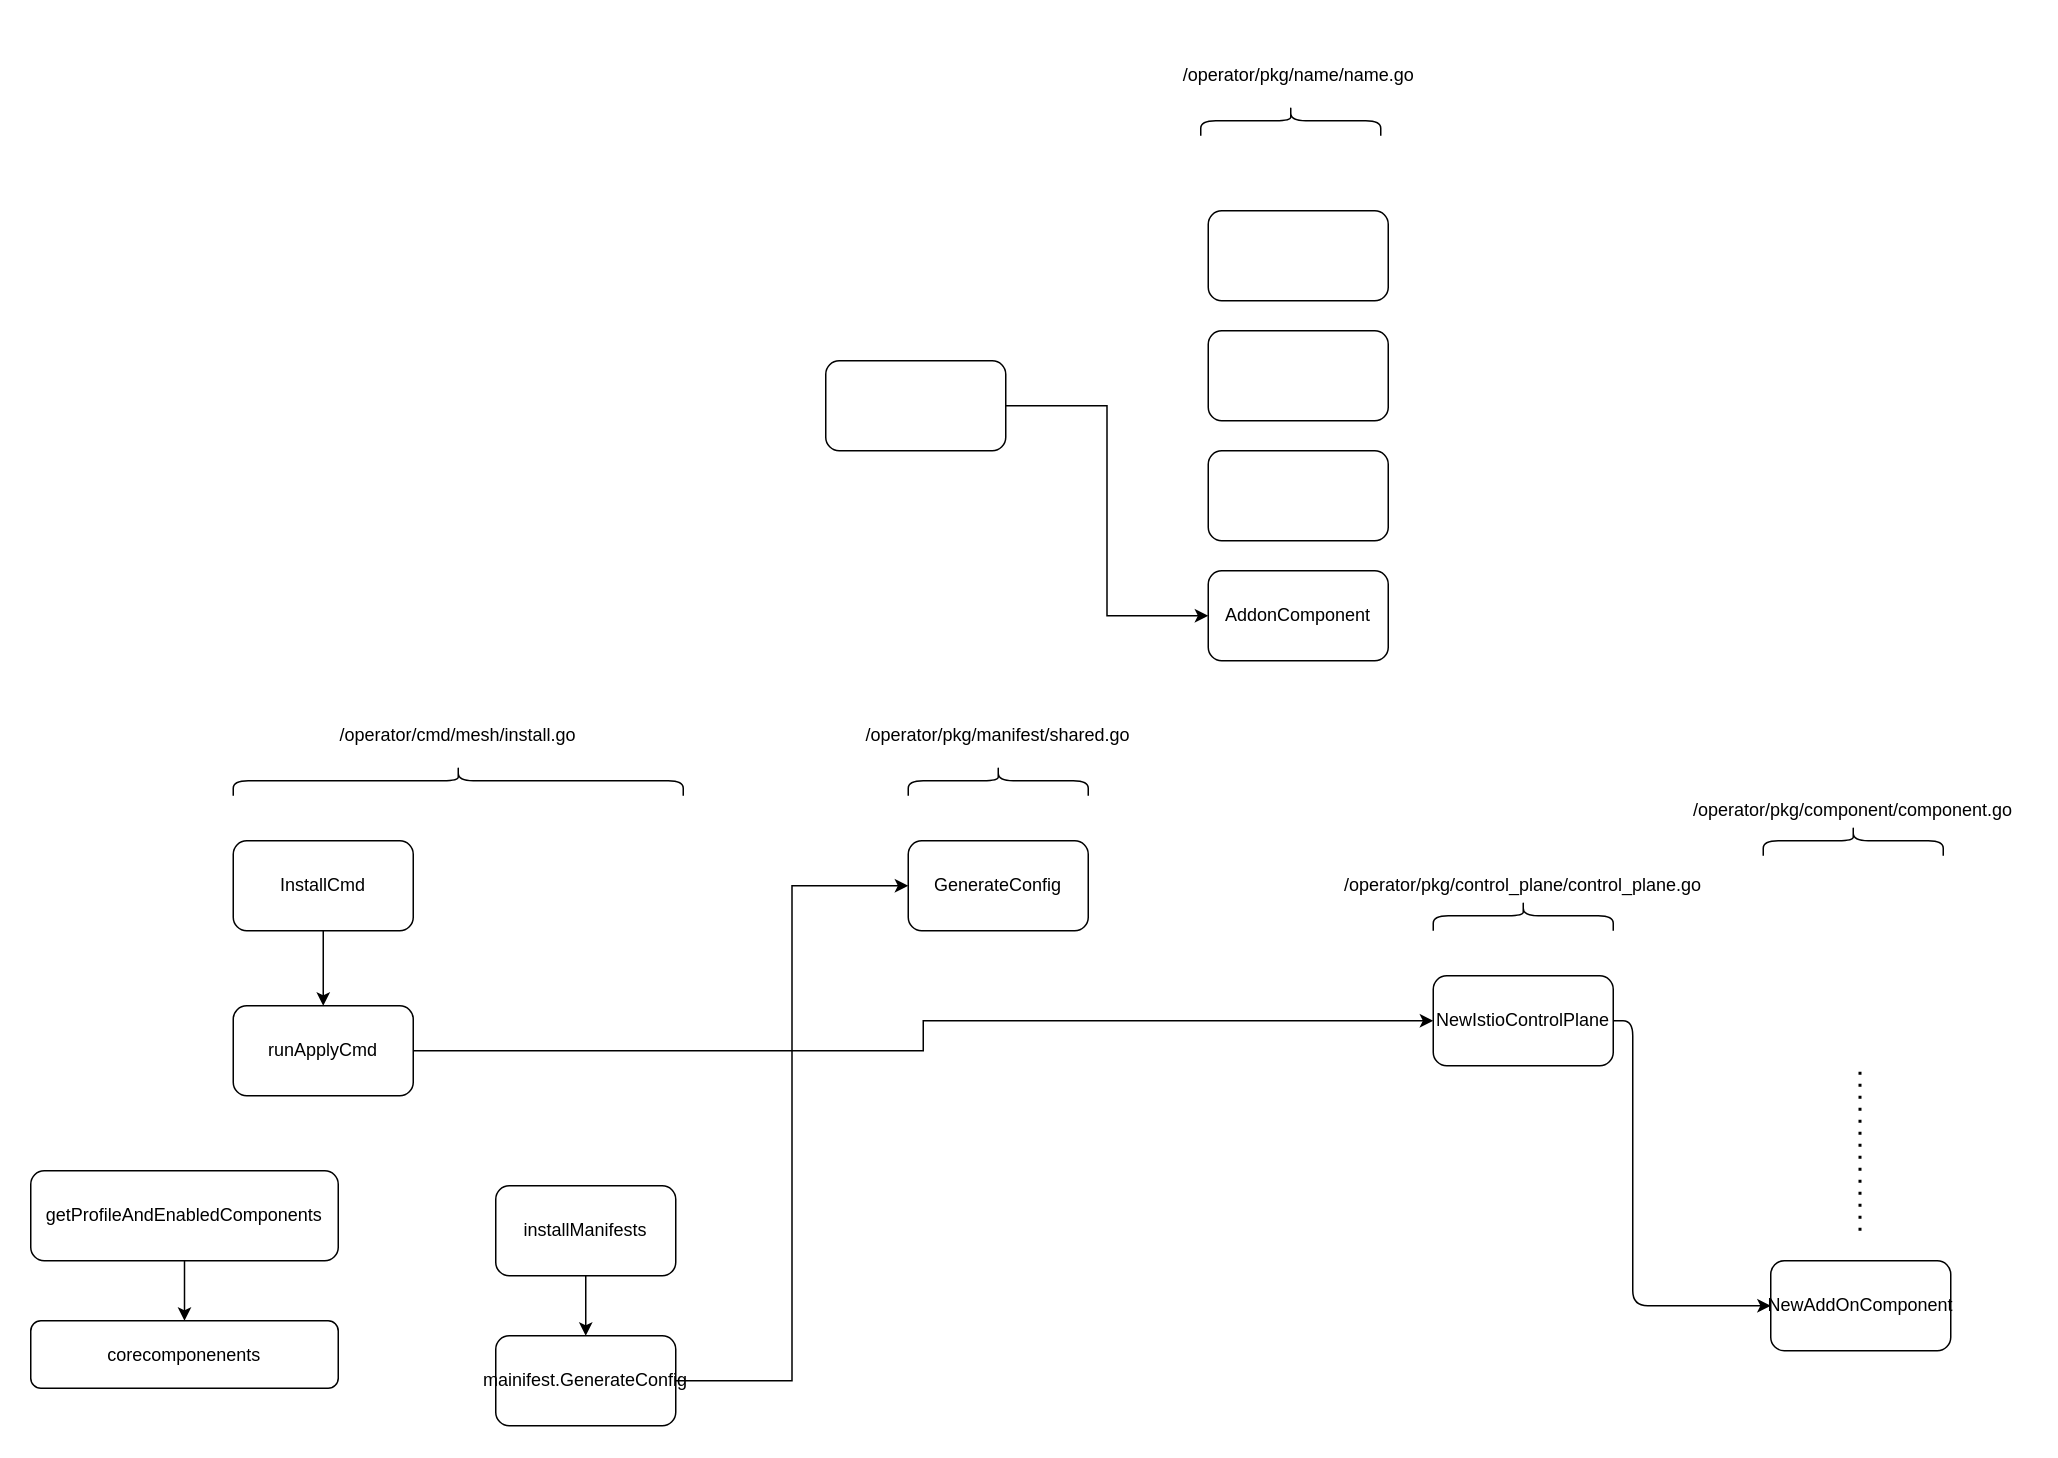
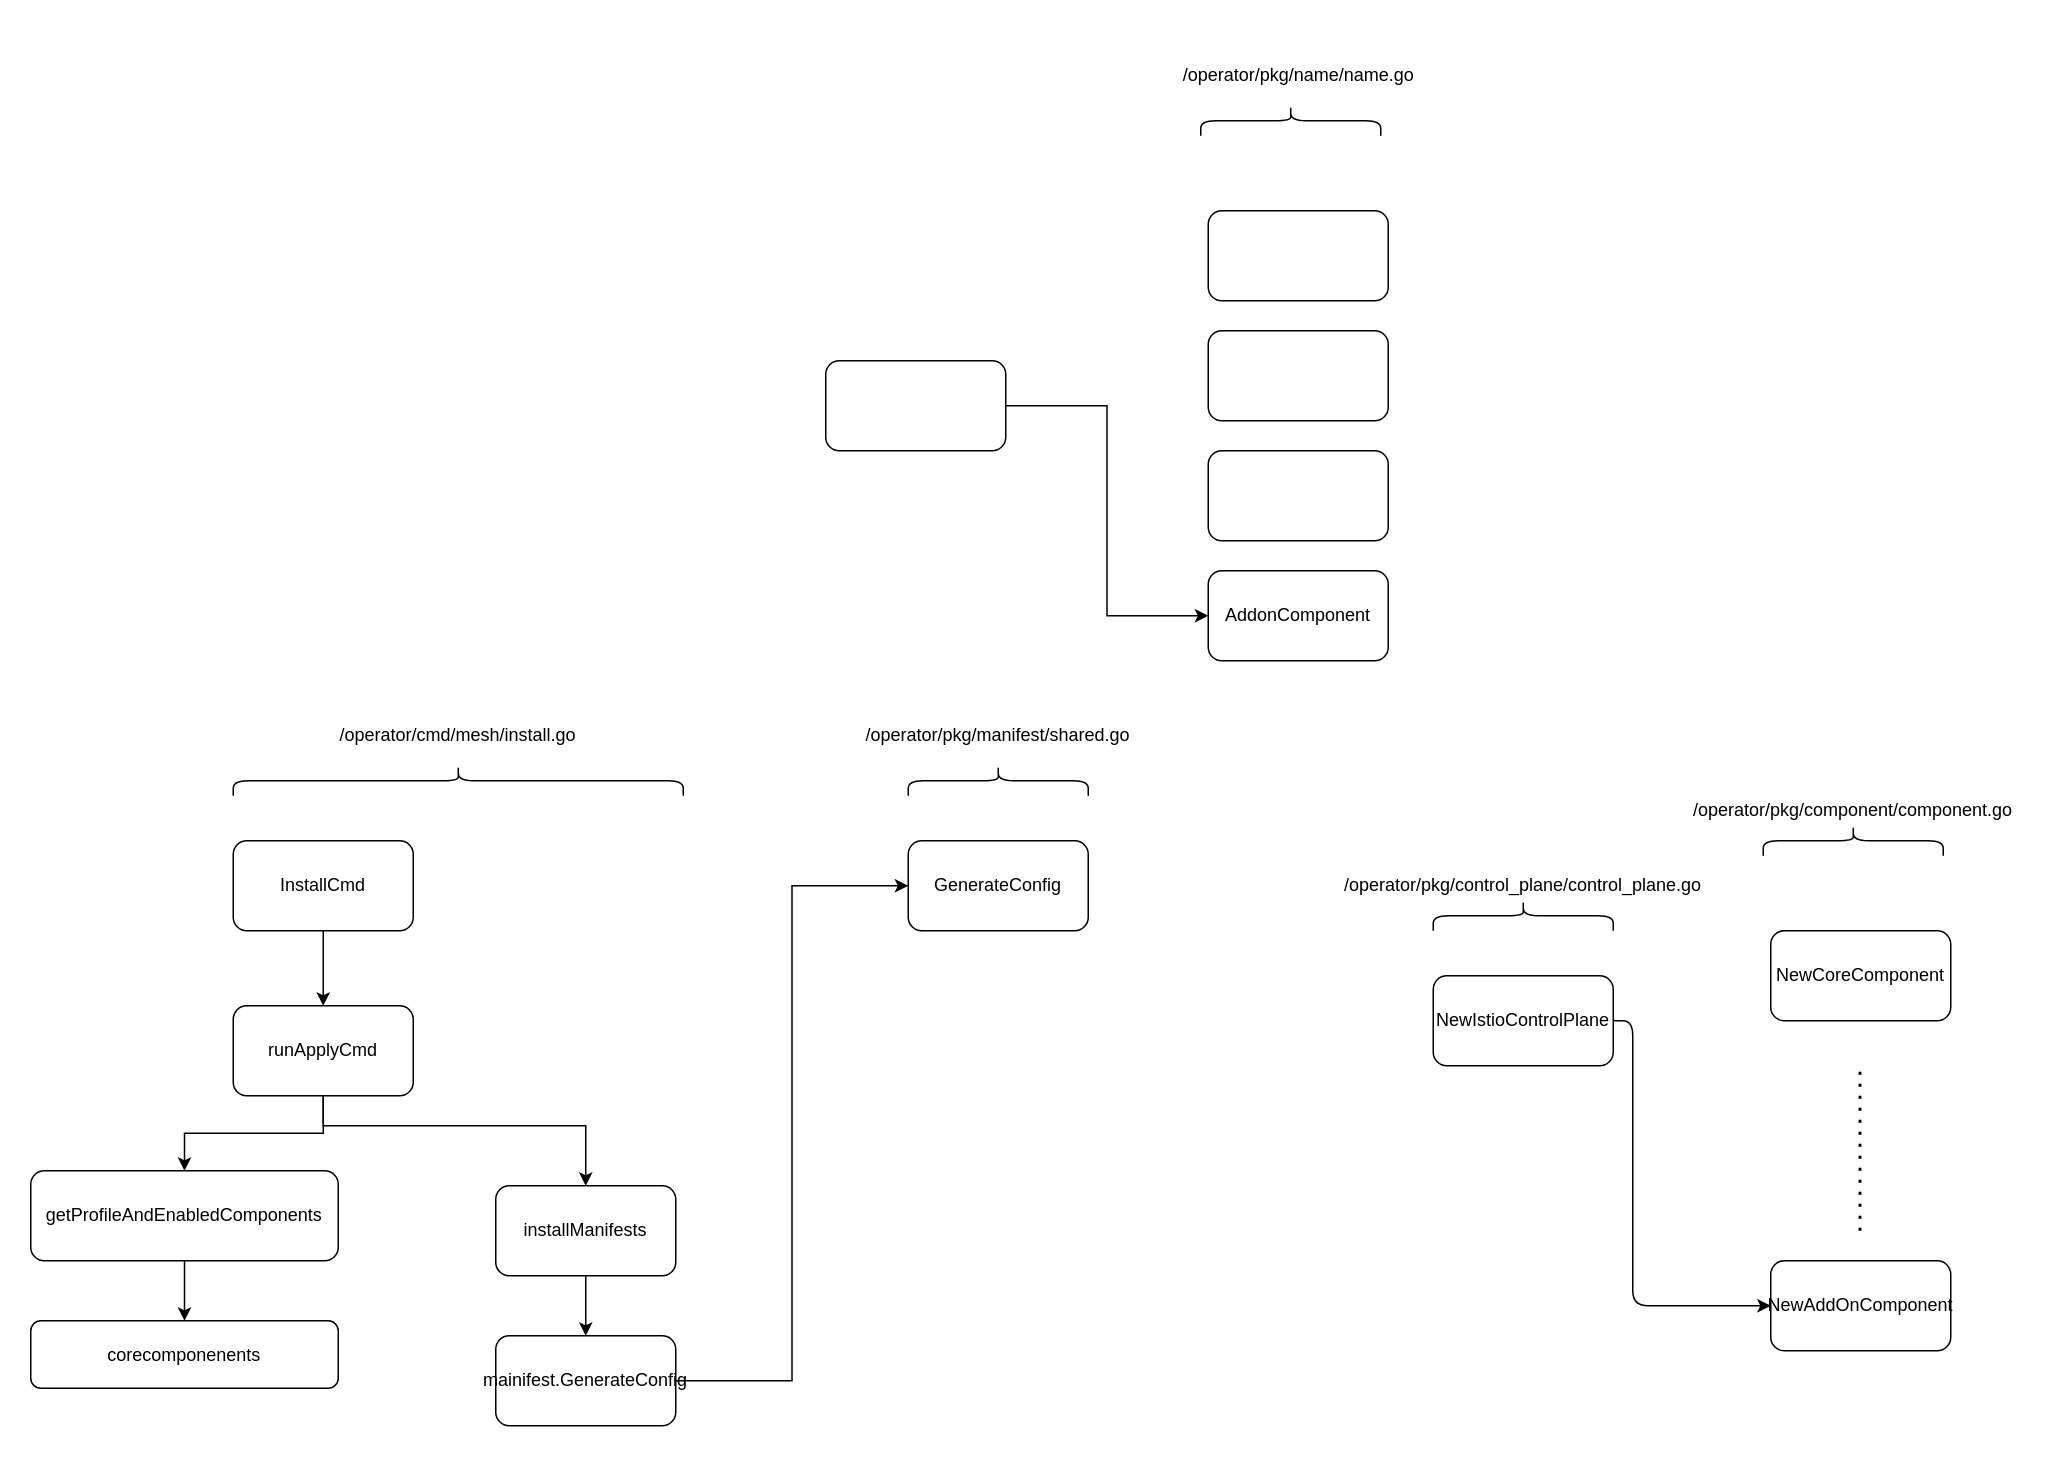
node "NewCoreComponent": added
edge "runApplyCmd" -> "NewIstioControlPlane": now "runApplyCmd" -> "getProfileAndEnabledComponents"
edge "runApplyCmd" -> "installManifests": added
